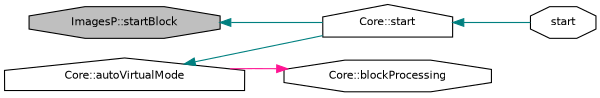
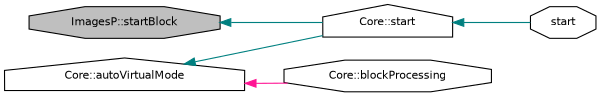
edge "Core::autoVirtualMode" -> "Core::blockProcessing": reversed
